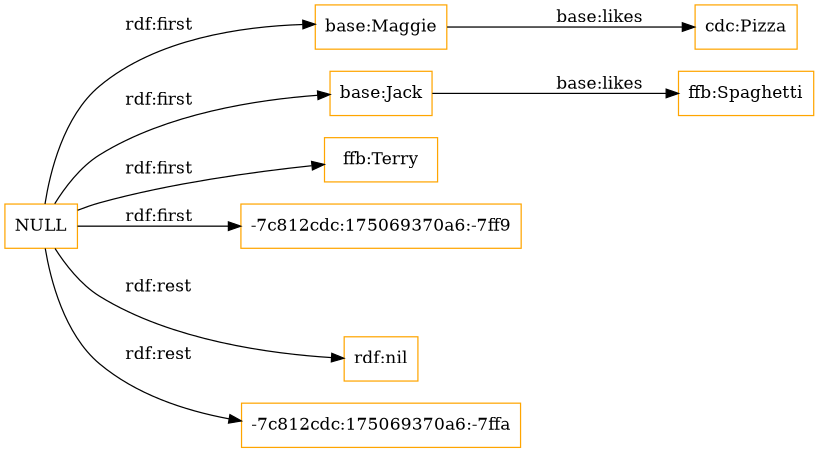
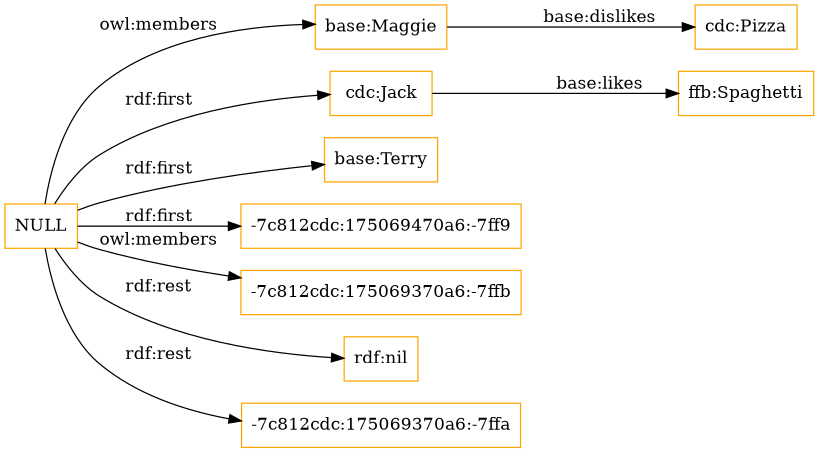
edge "base:Maggie" -> "cdc:Pizza": label "base:likes" -> "base:dislikes"
edge "NULL" -> "base:Maggie": label "rdf:first" -> "owl:members"
node "base:Jack": label "base:Jack" -> "cdc:Jack"
node "ffb:Terry": label "ffb:Terry" -> "base:Terry"
node "-7c812cdc:175069370a6:-7ff9": label "-7c812cdc:175069370a6:-7ff9" -> "-7c812cdc:175069470a6:-7ff9"
node "-7c812cdc:175069370a6:-7ffb": added
